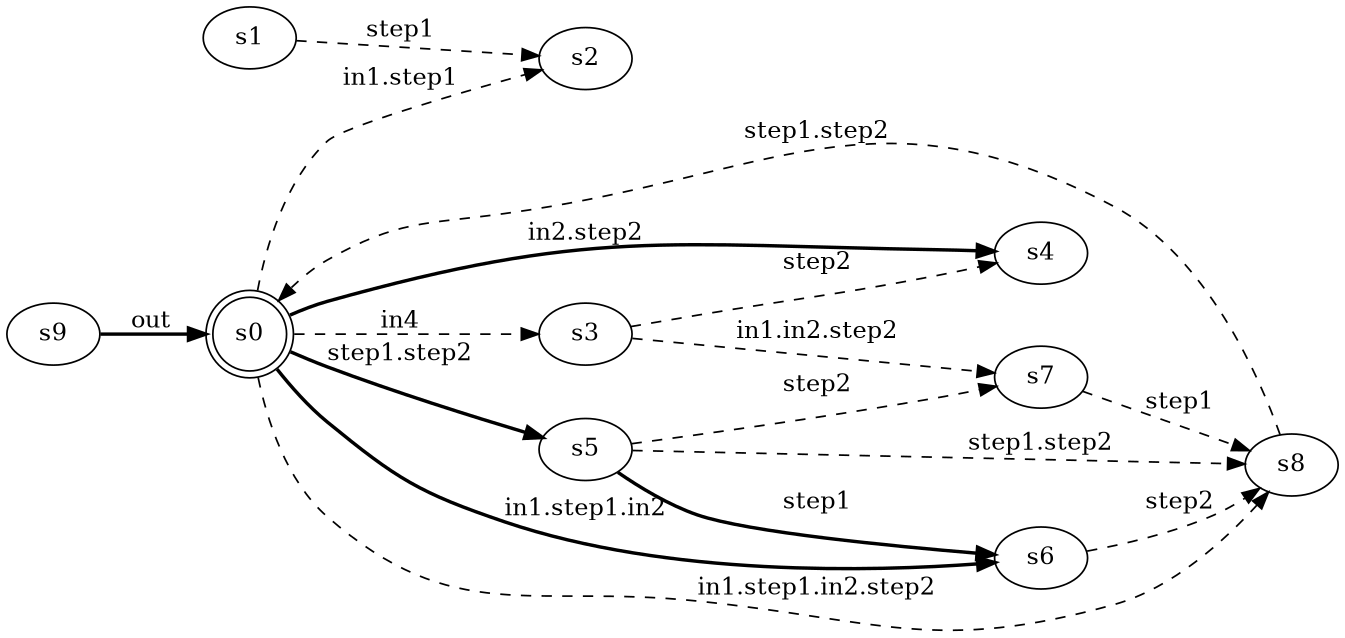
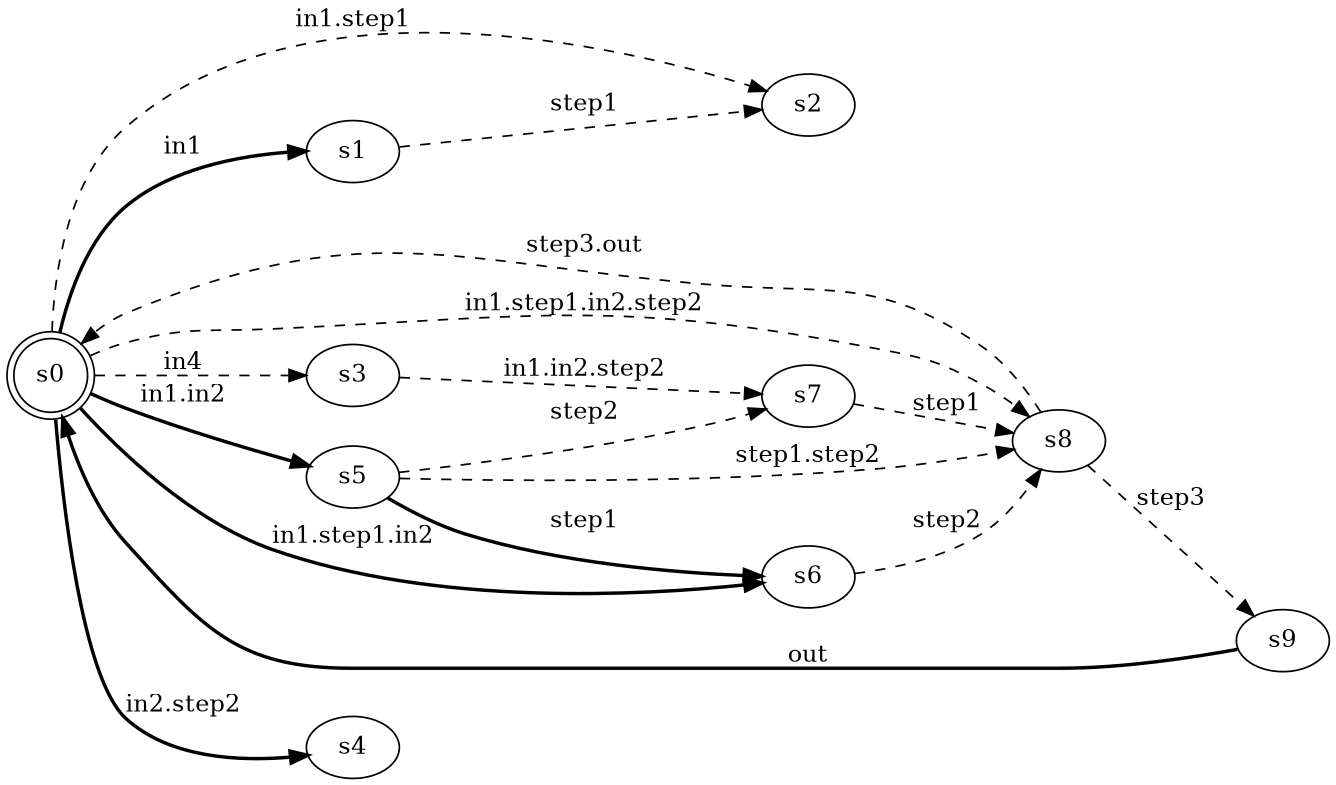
edge "s8" -> "s0": label "step1.step2" -> "step3.out"
edge "s0" -> "s1": added, label "in1"
edge "s3" -> "s4": removed, label "step2"
edge "s0" -> "s5": label "step1.step2" -> "in1.in2"
edge "s8" -> "s9": added, label "step3"
